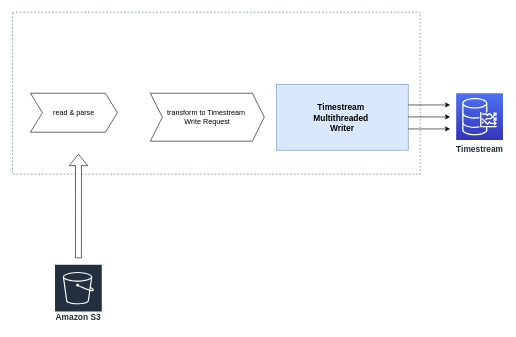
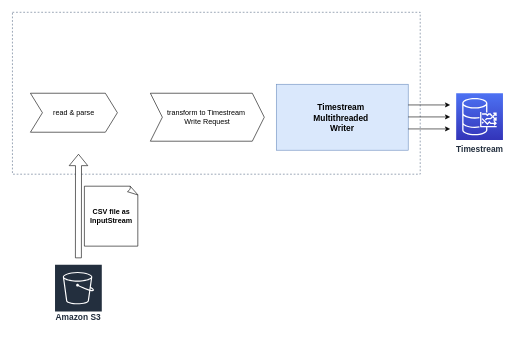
node "CSV file as InputStream": added
